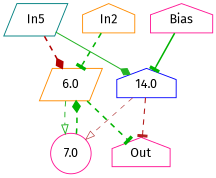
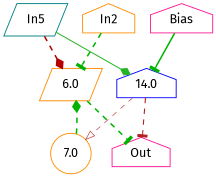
edge "6.0" -> "7.0": removed
node "7.0": color deeppink -> darkorange
